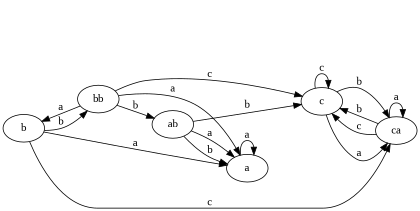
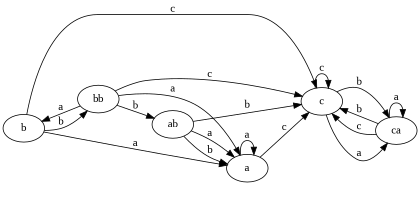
edge "a" -> "c": added, label "c"
edge "b" -> "ca": now "b" -> "c"
